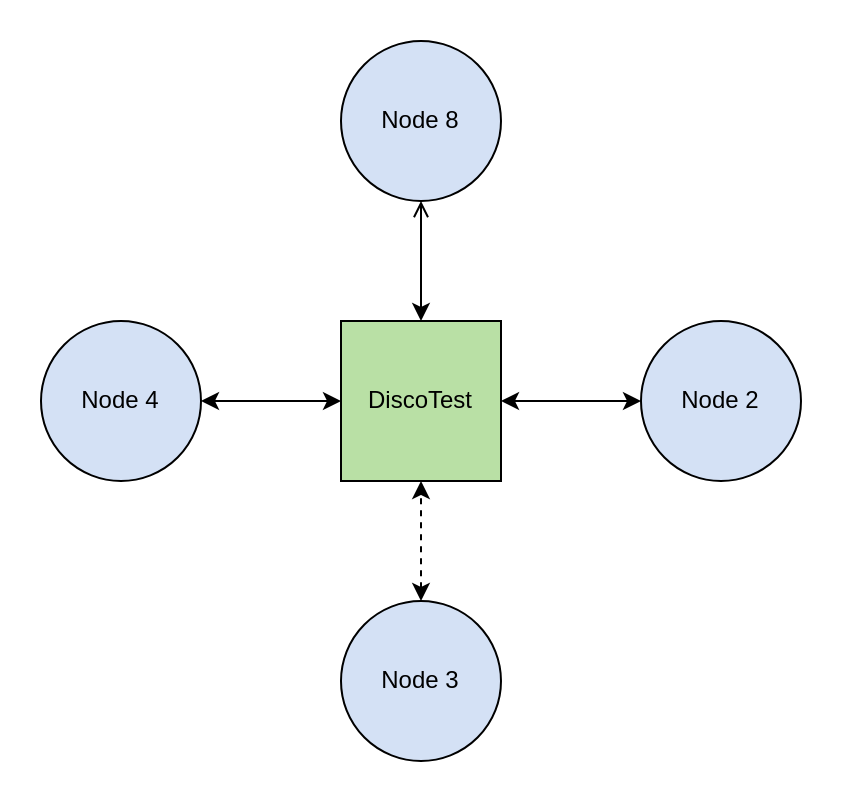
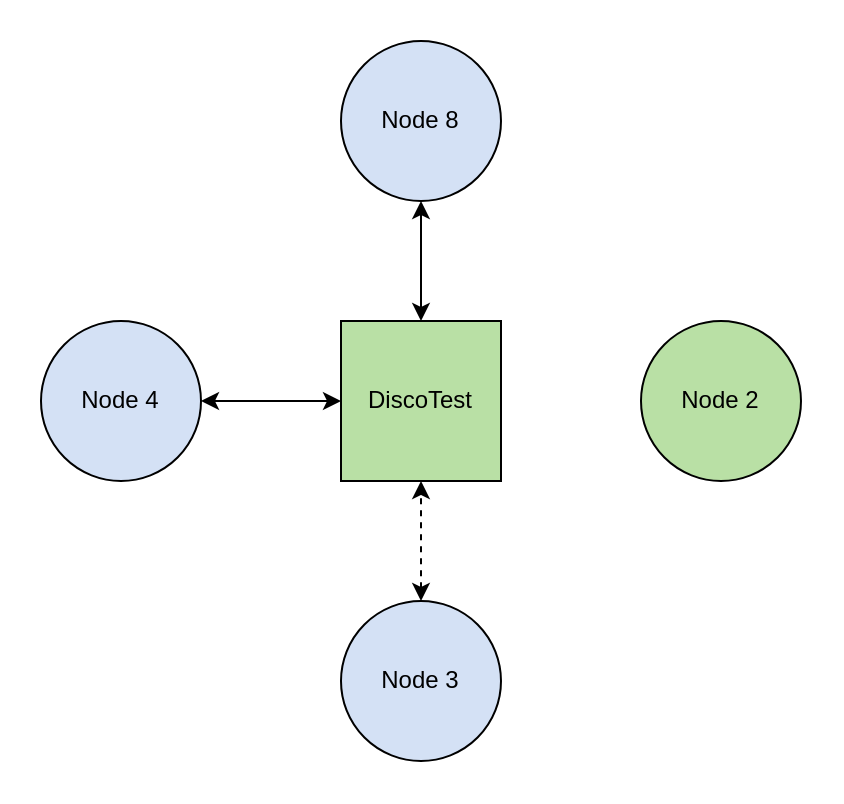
edge "Node 8" -- "DiscoTest": arrowhead open -> classic
edge "DiscoTest" -- "Node 2": removed
node "Node 2": fillcolor #d4e1f5 -> #b9e0a5
